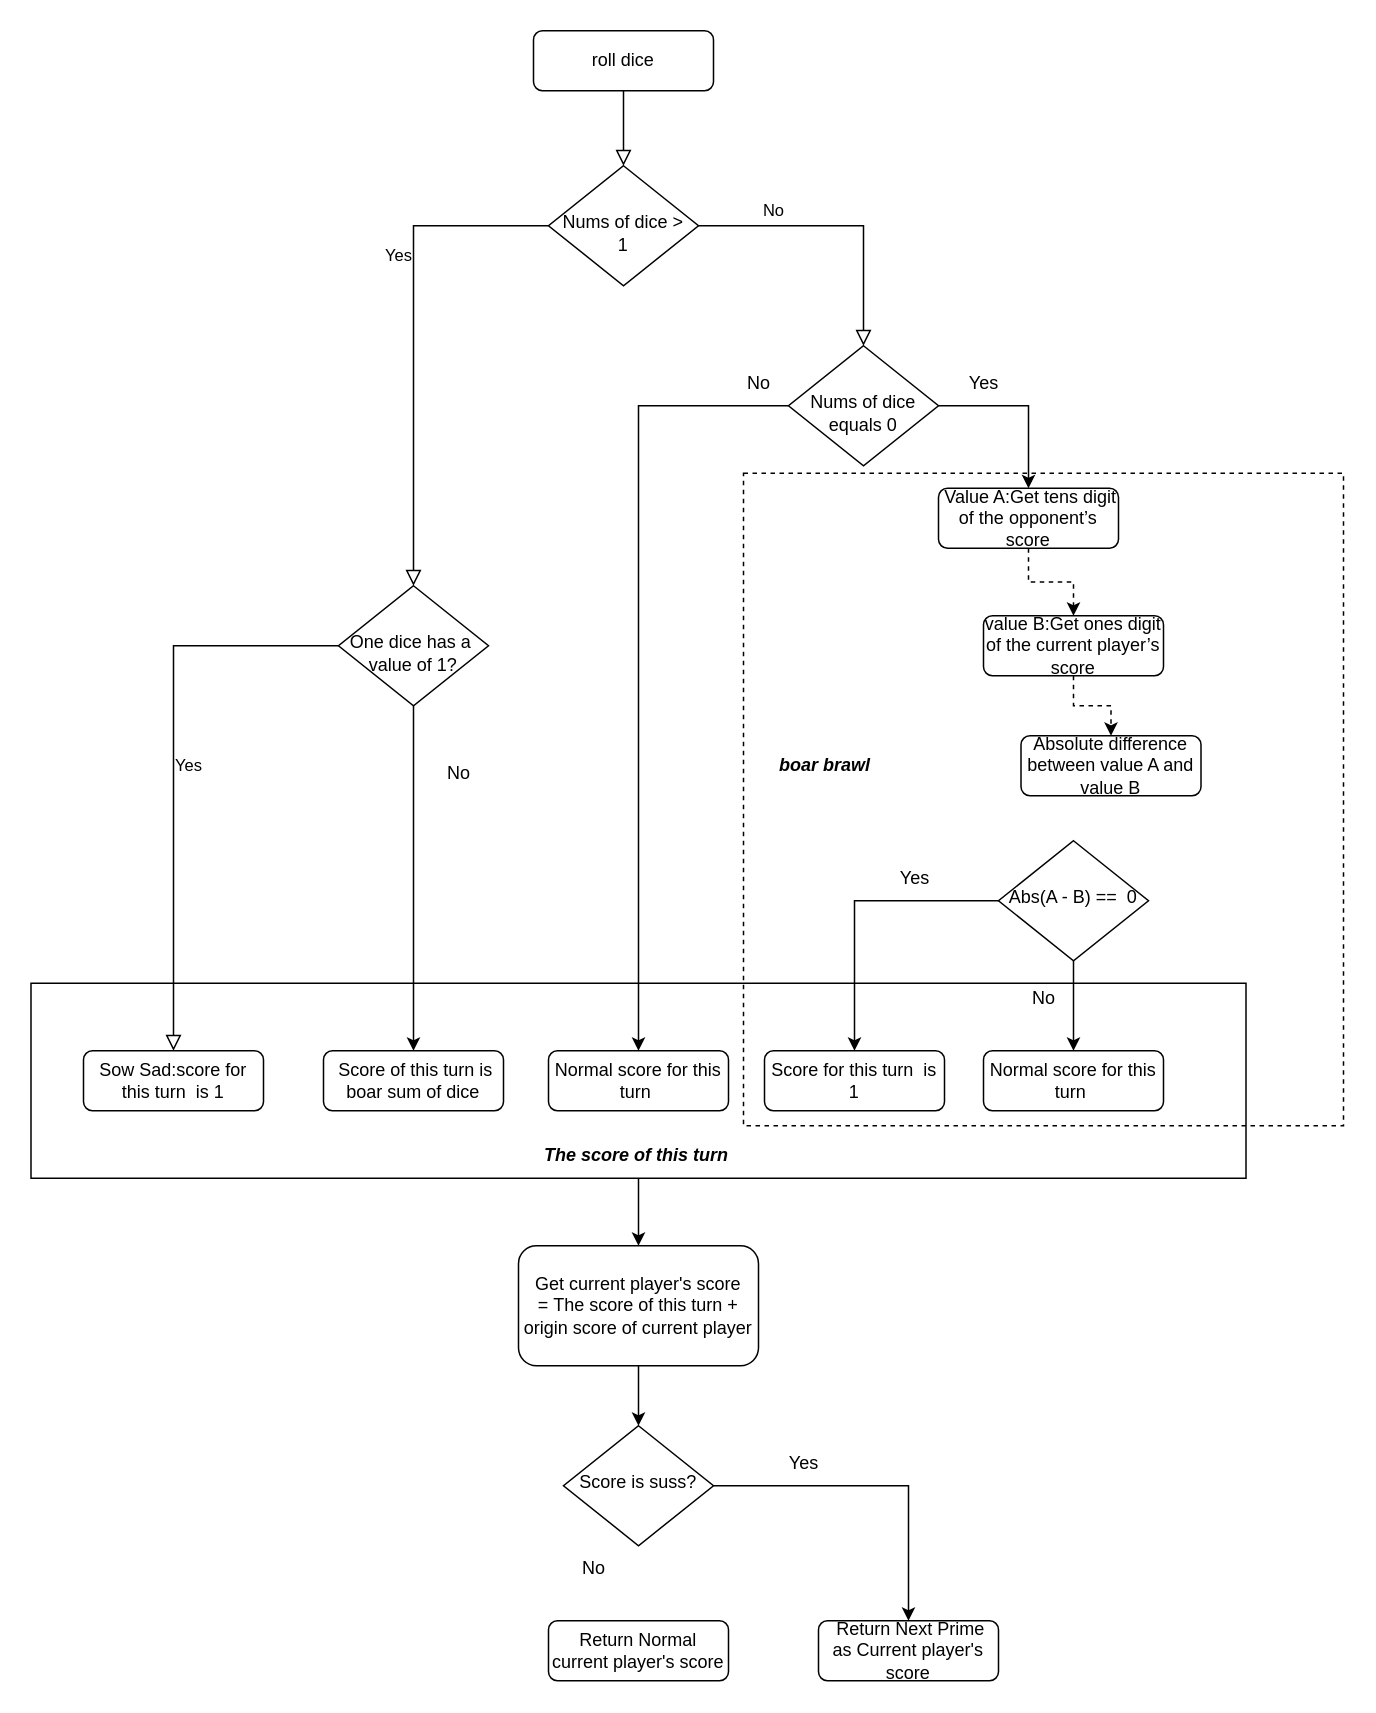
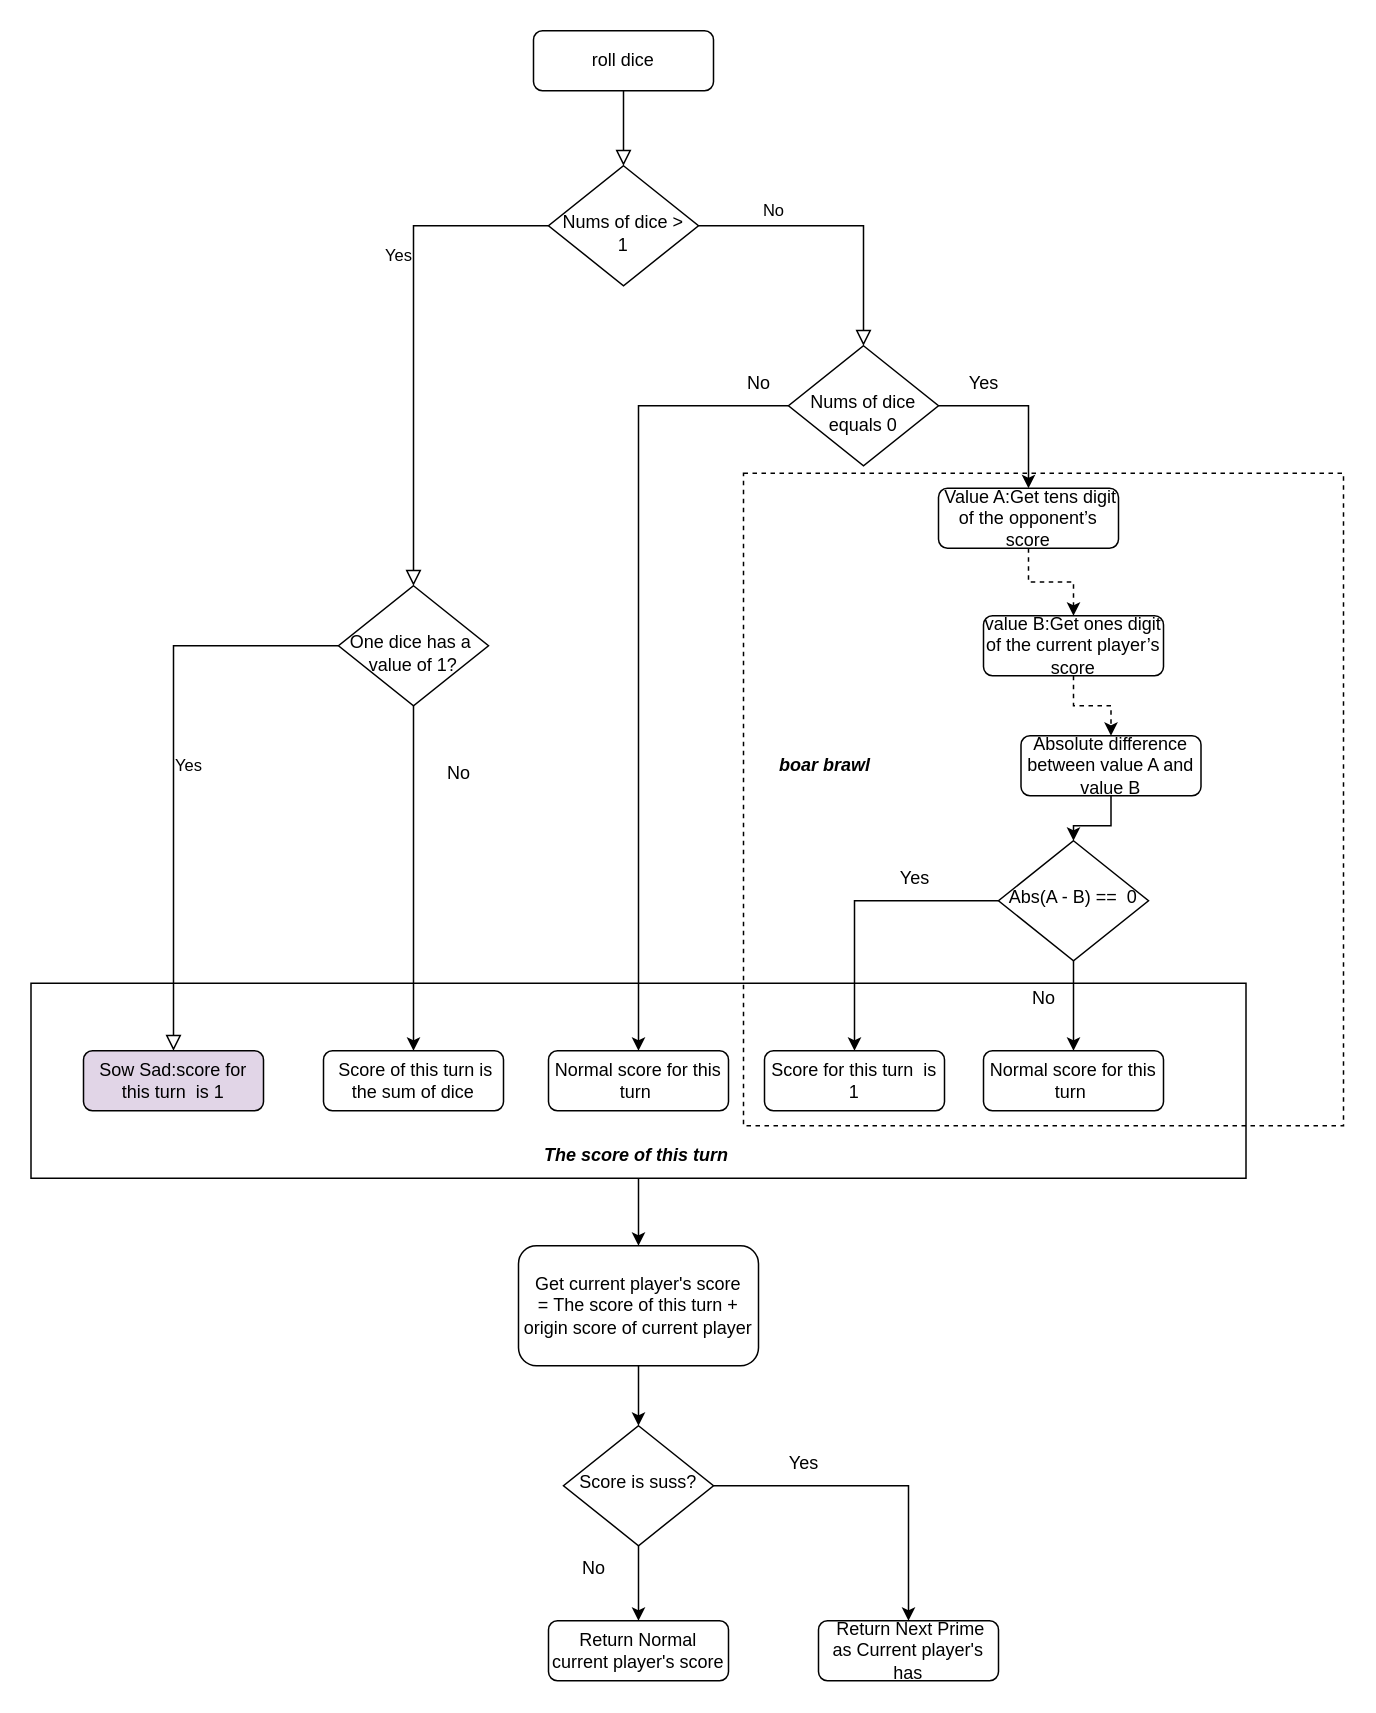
edge "Absolute difference between value A and value B" -> "Abs(A - B) == 0": added
node "Sow Sad:score for this turn is 1": fillcolor #ffffff -> #e1d5e7
node "Score of this turn is boar sum of dice": label "Score of this turn is boar sum of dice" -> "Score of this turn is the sum of dice"
edge "Score is suss?" -> "Return Normal current player's score": added
node "Return Next Prime as Current player's score": label "Return Next Prime as Current player's score" -> "Return Next Prime as Current player's has"
